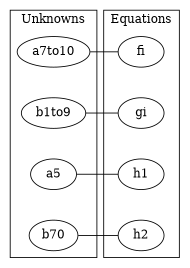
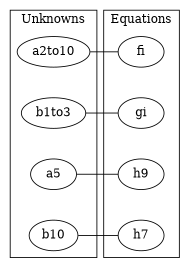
node "a7to10": label "a7to10" -> "a2to10"
node "b1to9": label "b1to9" -> "b1to3"
node "h1": label "h1" -> "h9"
node "b70": label "b70" -> "b10"
node "h2": label "h2" -> "h7"
